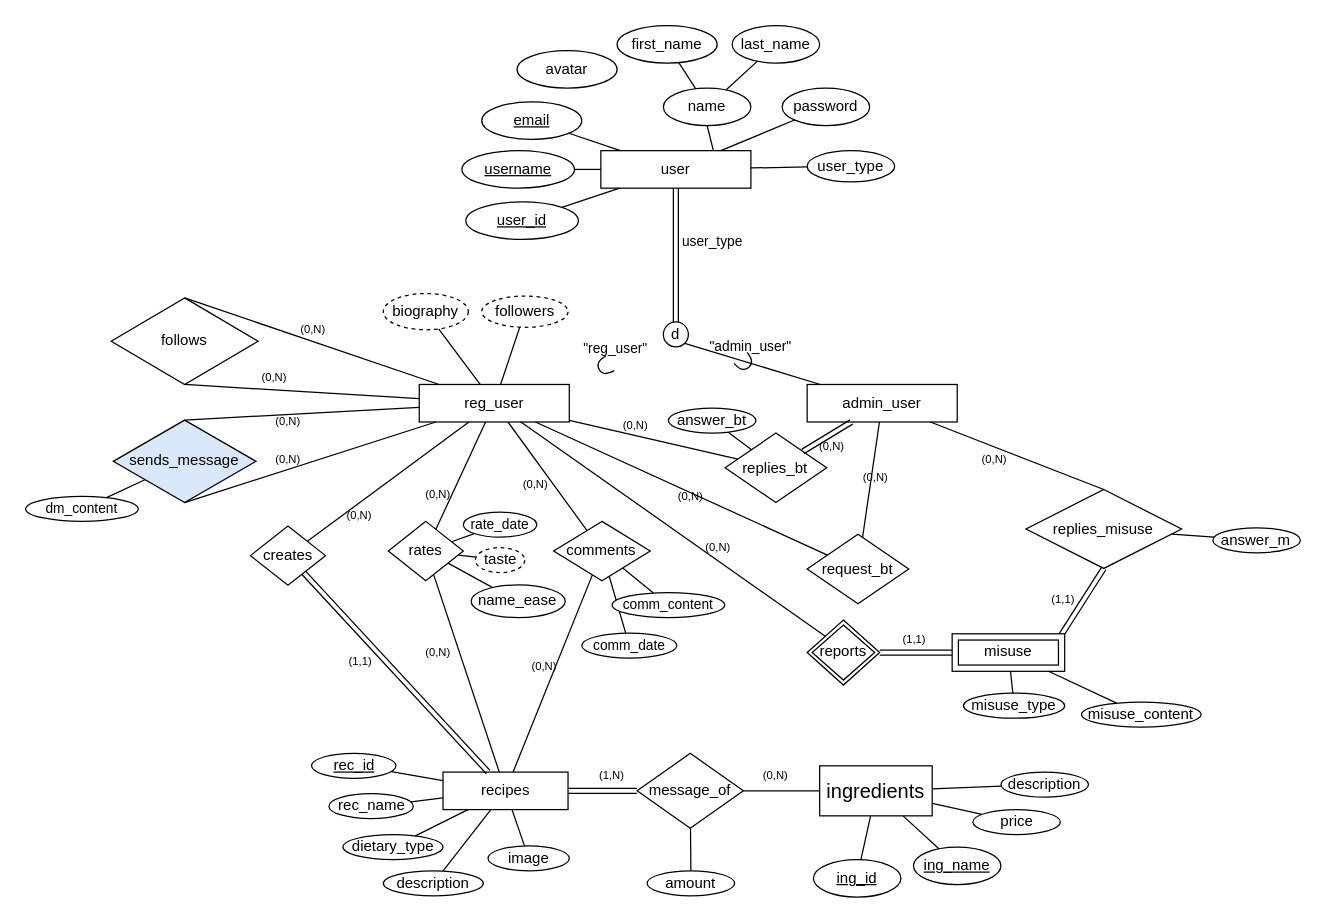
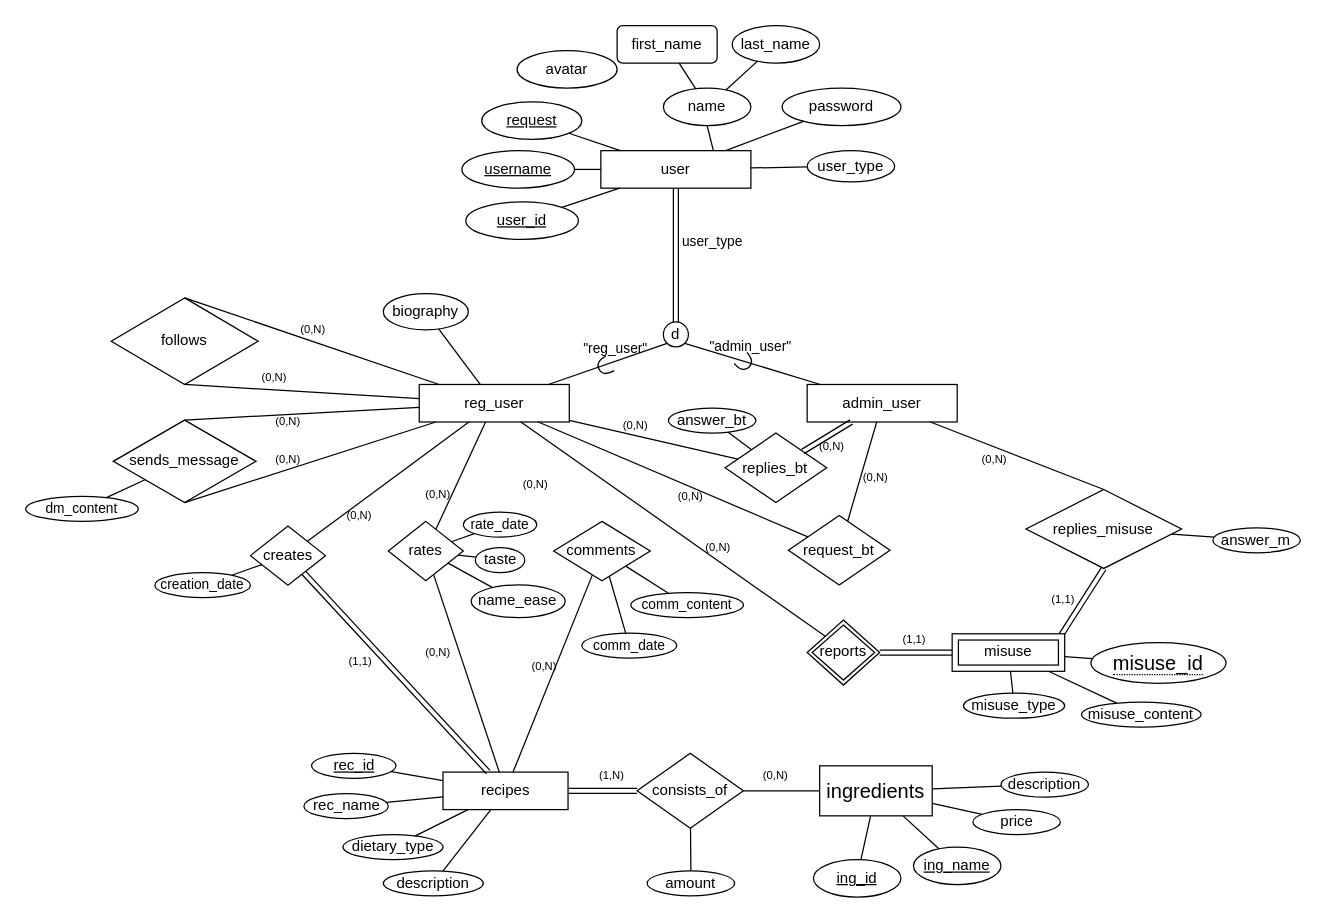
node "first_name": shape ellipse -> rounded rectangle
node "password": size 88x38 -> 119x38
node "email": label "email" -> "request"
node "biography": style dashed -> solid
node "followers": removed
edge "followers" -- "reg_user": removed
edge "d" -- "reg_user": added
node "sends_message": fillcolor #dae8fc -> #ffffff
edge "reg_user" -- "comments": removed
node "taste": style dashed -> solid
node "request_bt": moved (858, 569) -> (839, 550)
edge "creates" -- "creation_date": added
node "creation_date": added
node "comm_content": moved (668, 605) -> (687, 605)
edge "misuse" -- "misuse_id": added
node "misuse_id": added
node "message_of": label "message_of" -> "consists_of"
node "rec_name": moved (371, 806) -> (346, 806)
edge "recipes" -- "image": removed
node "image": removed
